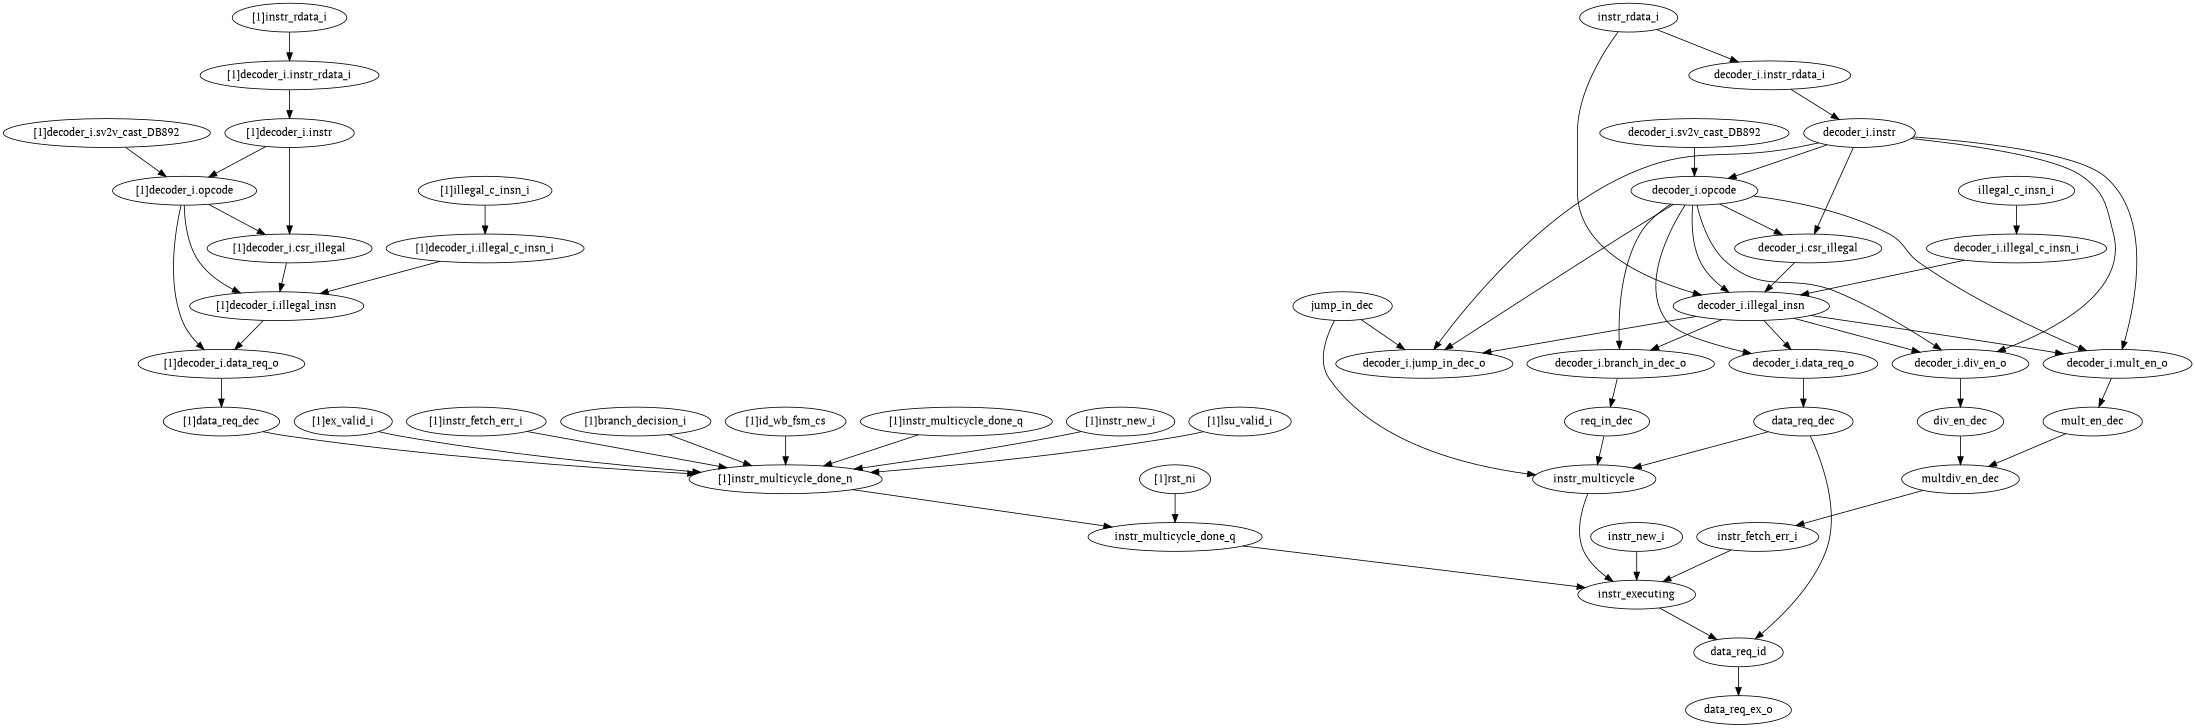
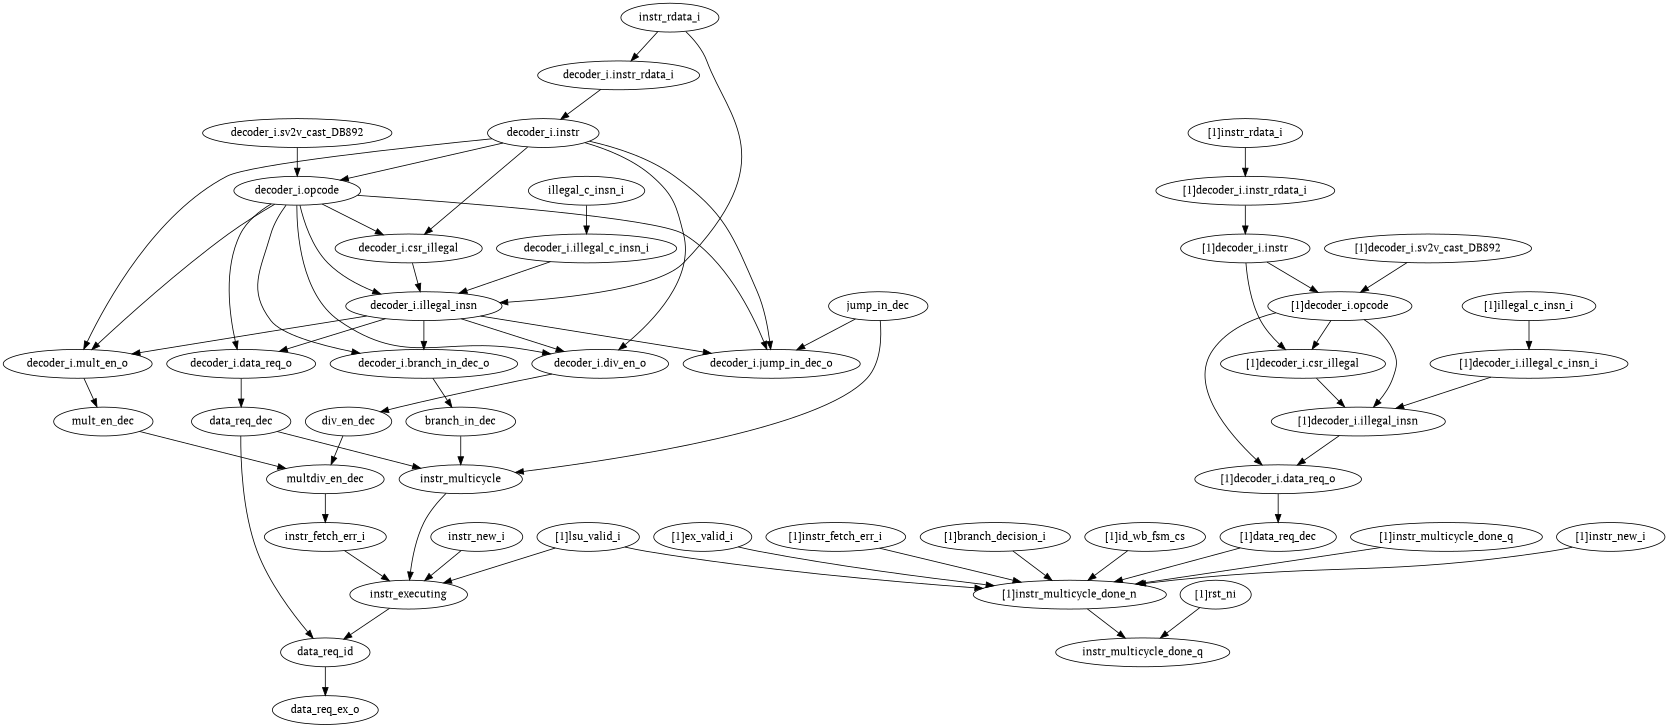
node "req_in_dec": label "req_in_dec" -> "branch_in_dec"
edge "instr_multicycle_done_q" -> "instr_executing": now "[1]lsu_valid_i" -> "instr_executing"
